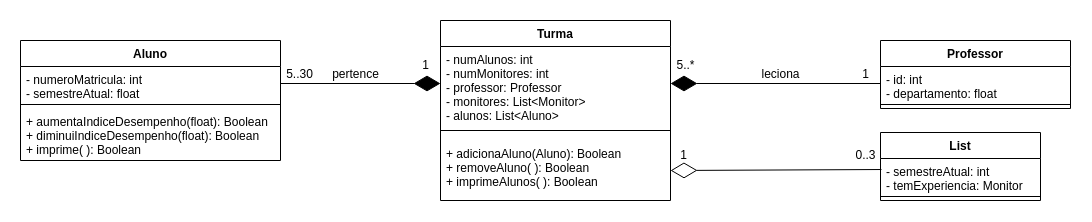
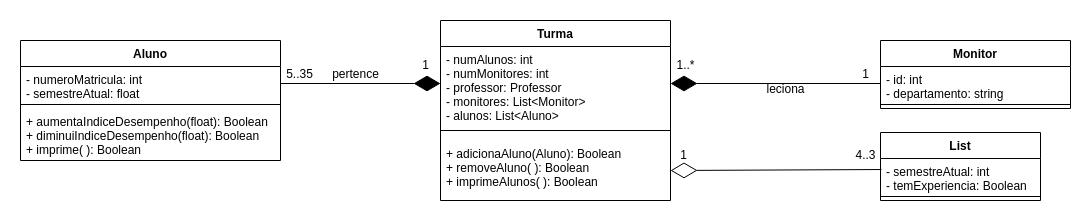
node "Professor": label "Professor" -> "Monitor"
node "5..*": label "5..*" -> "1..*"
node "5..30": label "5..30" -> "5..35"
node "leciona": moved (781, 75) -> (786, 90)
node "- id: int - departamento: float": label "- id: int - departamento: float" -> "- id: int - departamento: string"
node "0..3": label "0..3" -> "4..3"
node "- semestreAtual: int - temExperiencia: Monitor": label "- semestreAtual: int - temExperiencia: Monitor" -> "- semestreAtual: int - temExperiencia: Boolean"
